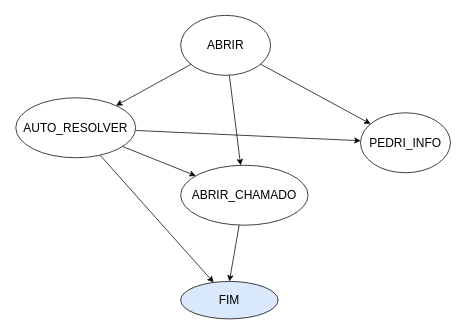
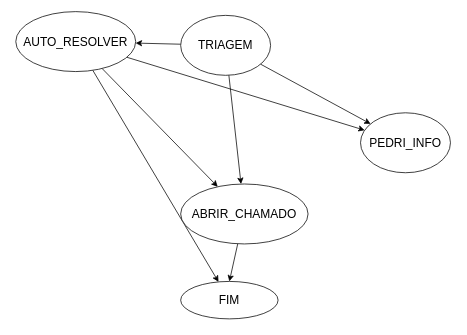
node "ABRIR": label "ABRIR" -> "TRIAGEM"
node "AUTO_RESOLVER": moved (75, 128) -> (75, 42)
node "ABRIR_CHAMADO": moved (244, 195) -> (244, 214)
node "FIM": fillcolor #dae8fc -> #ffffff
